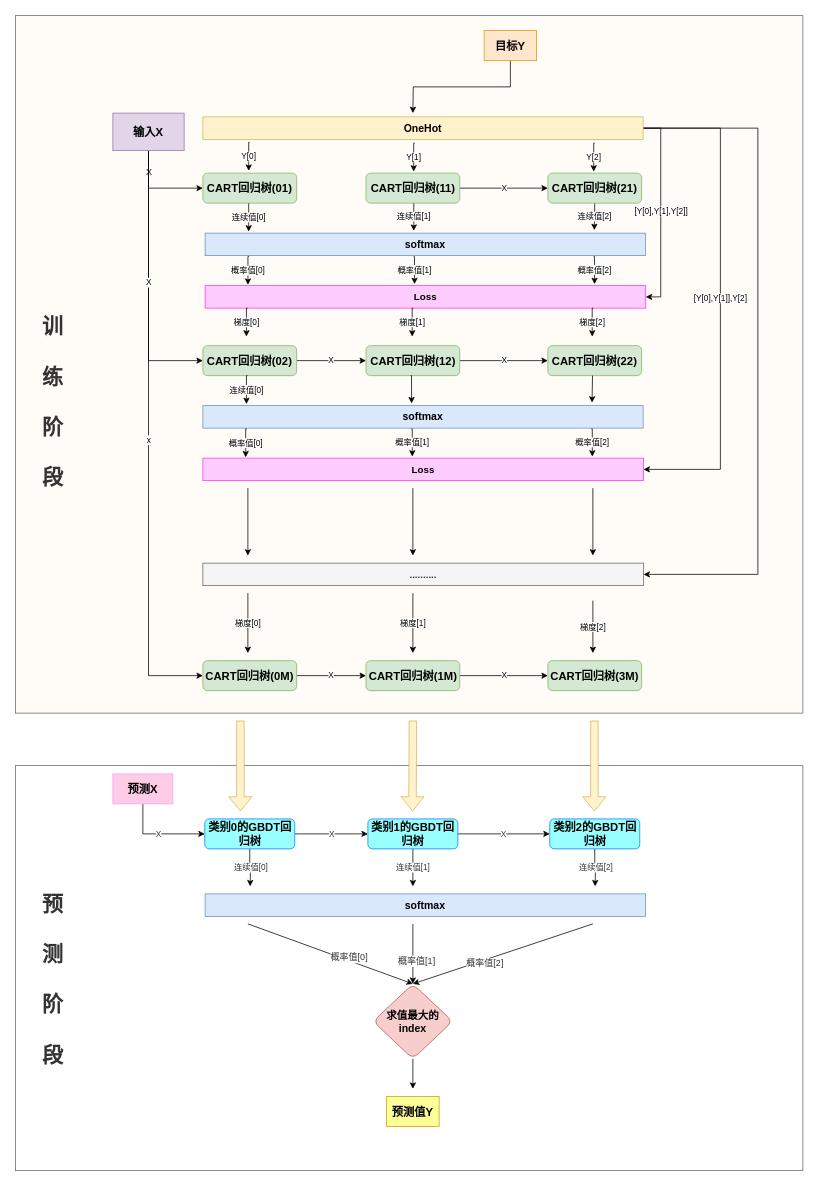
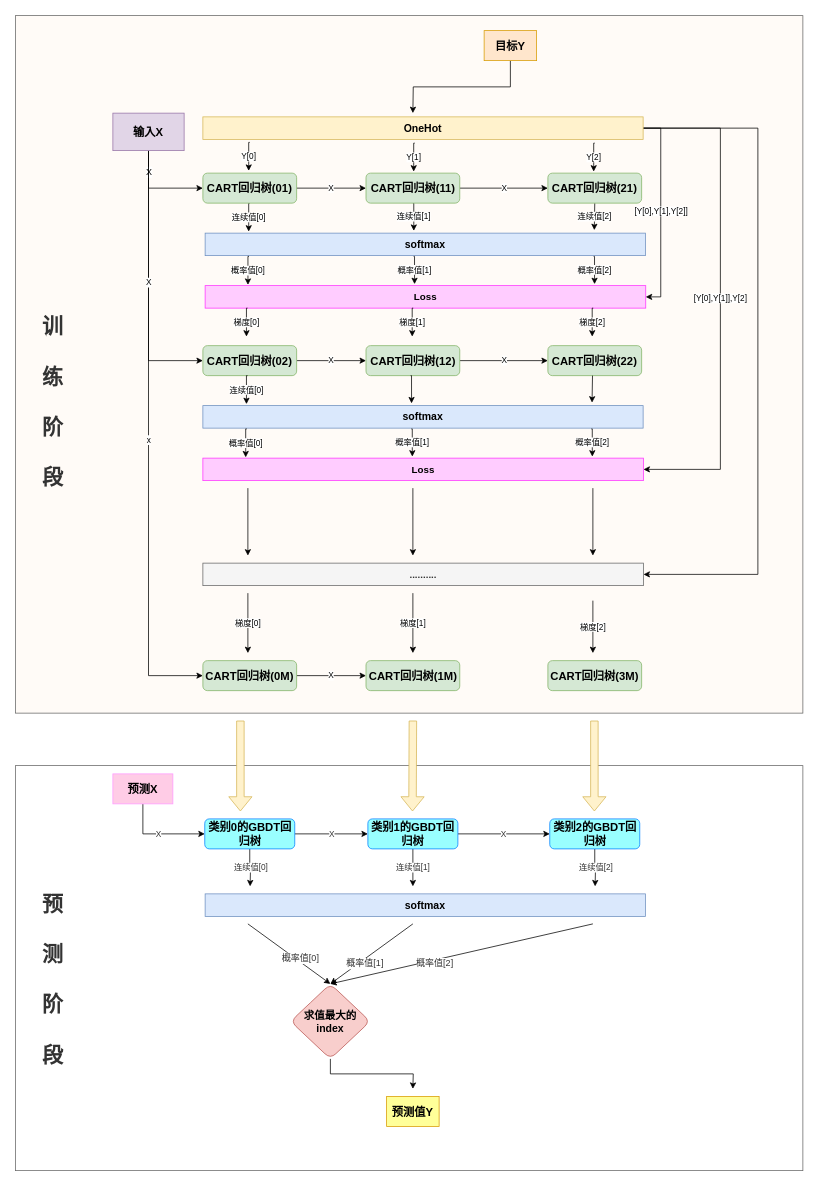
edge "CART回归树(01)" -> "CART回归树(11)": added, label "X"
edge "CART回归树(1M)" -> "CART回归树(3M)": removed, label "X"
node "求值最大的index": moved (413, 1021) -> (330, 1021)
